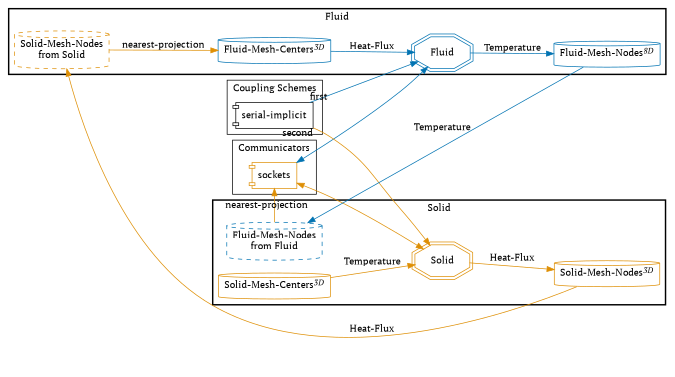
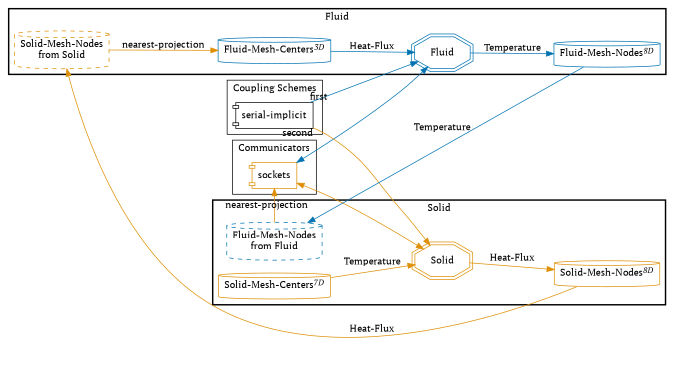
node "Solid-Mesh-Nodes": text "3D" -> "8D"
node "Solid-Mesh-Centers": text "3D" -> "7D"
